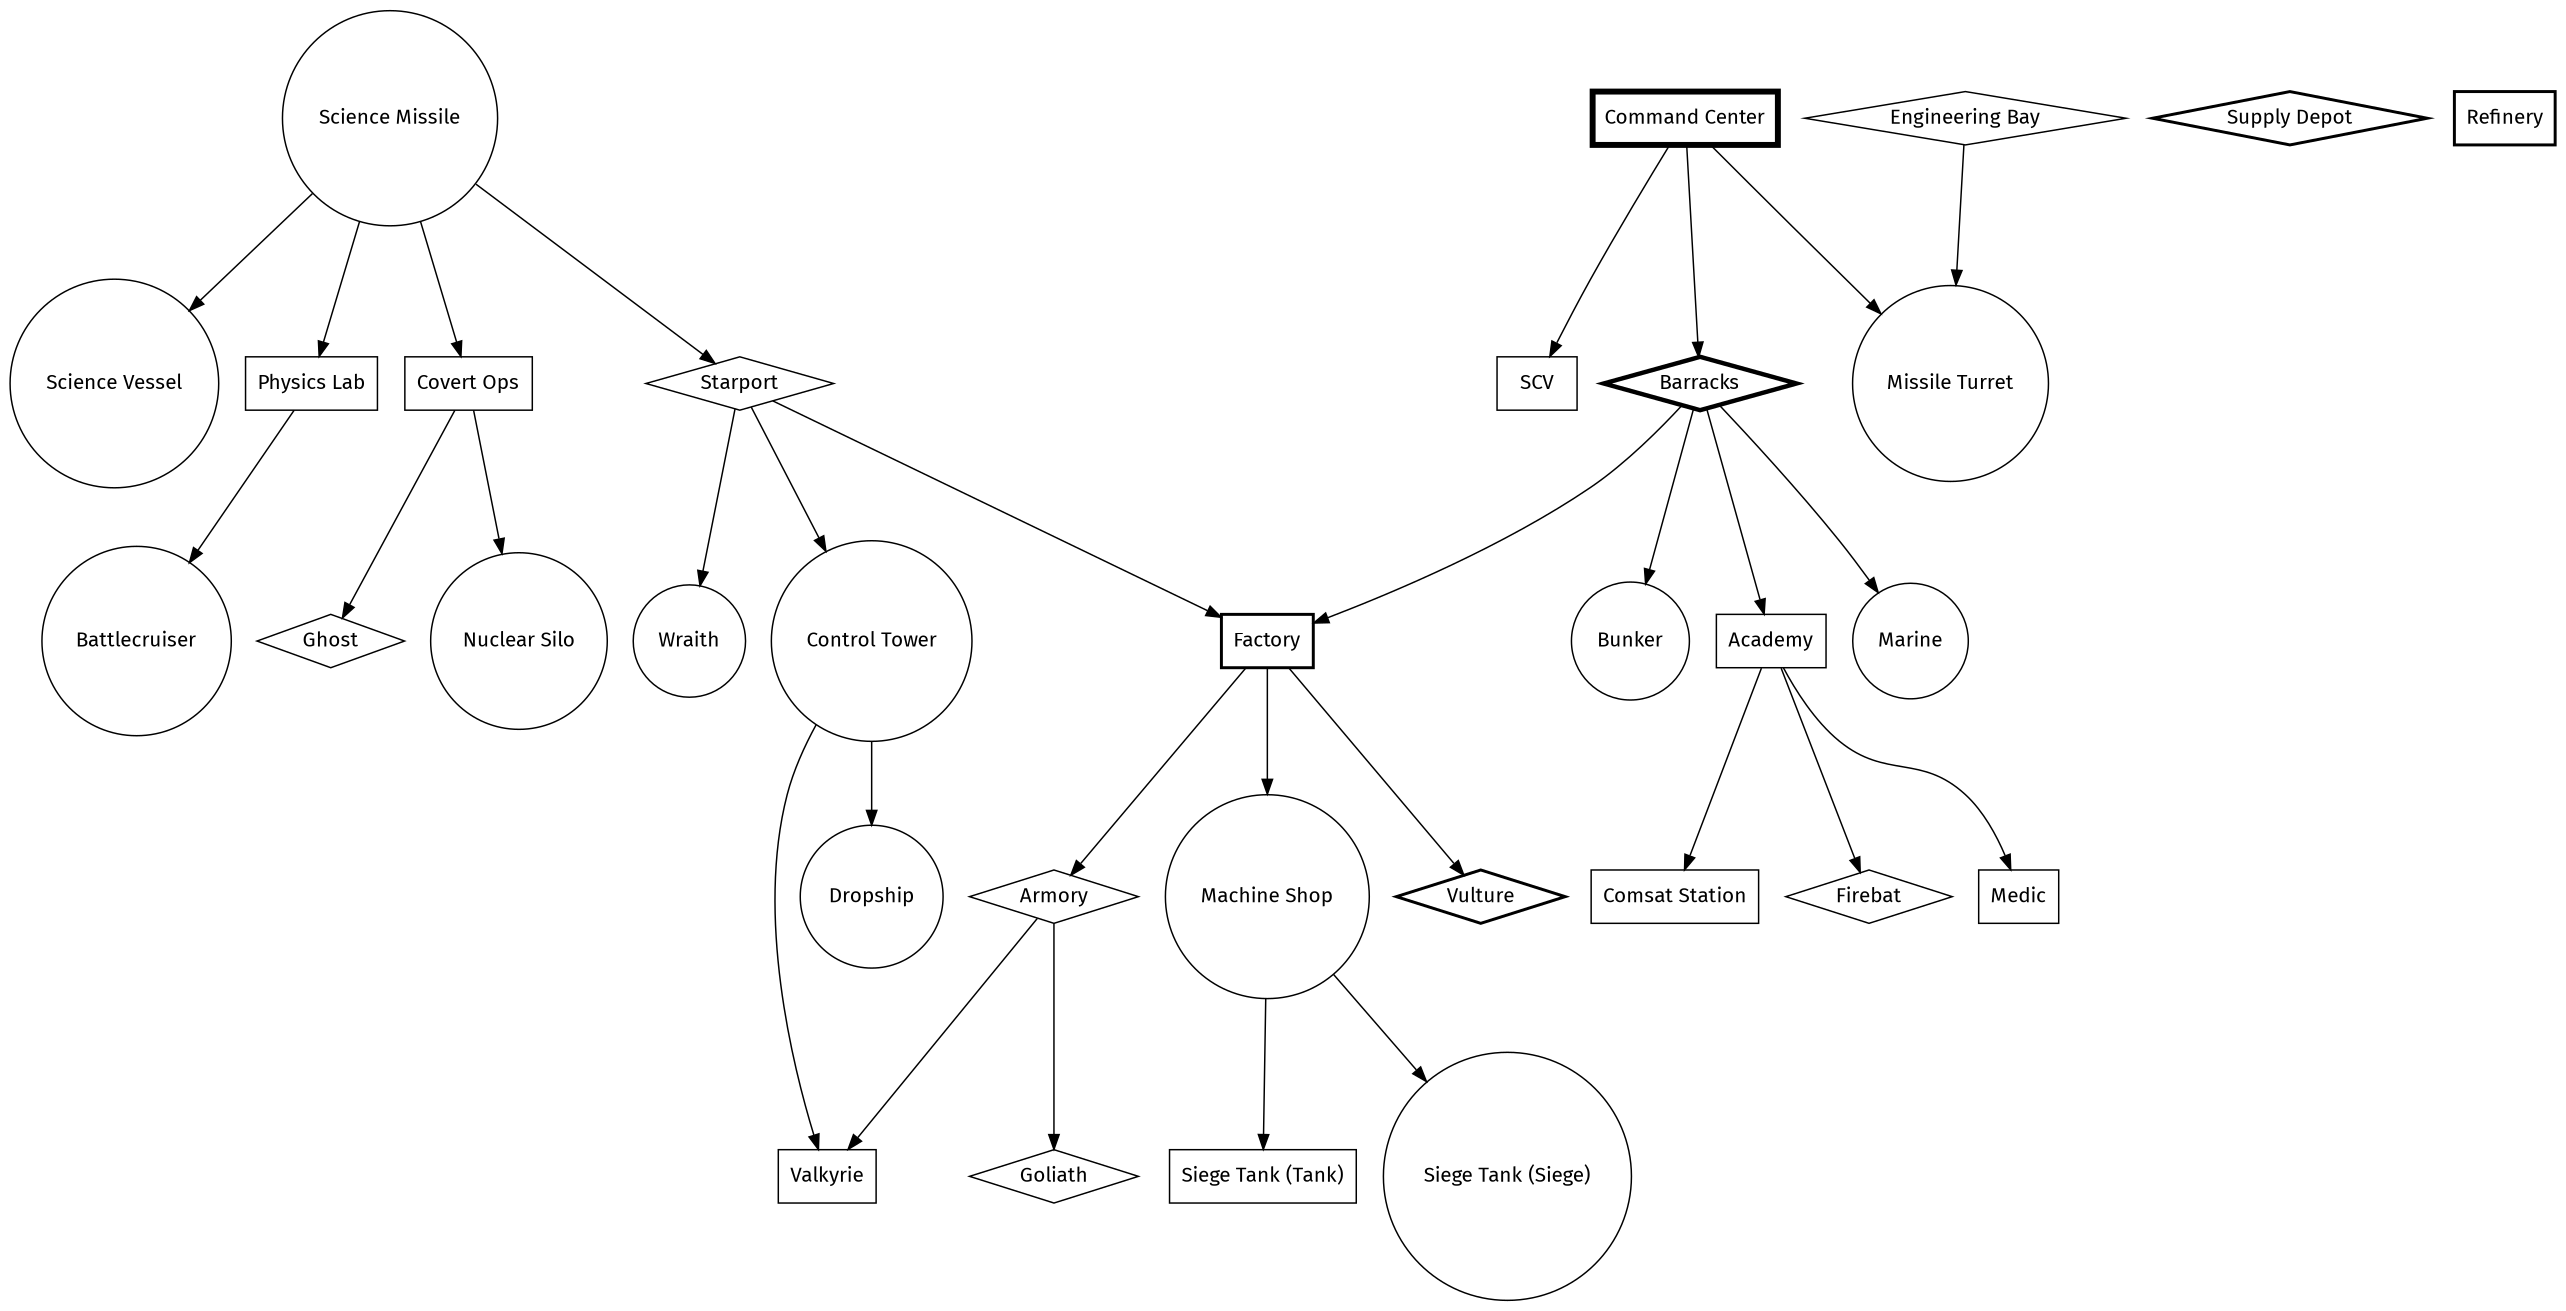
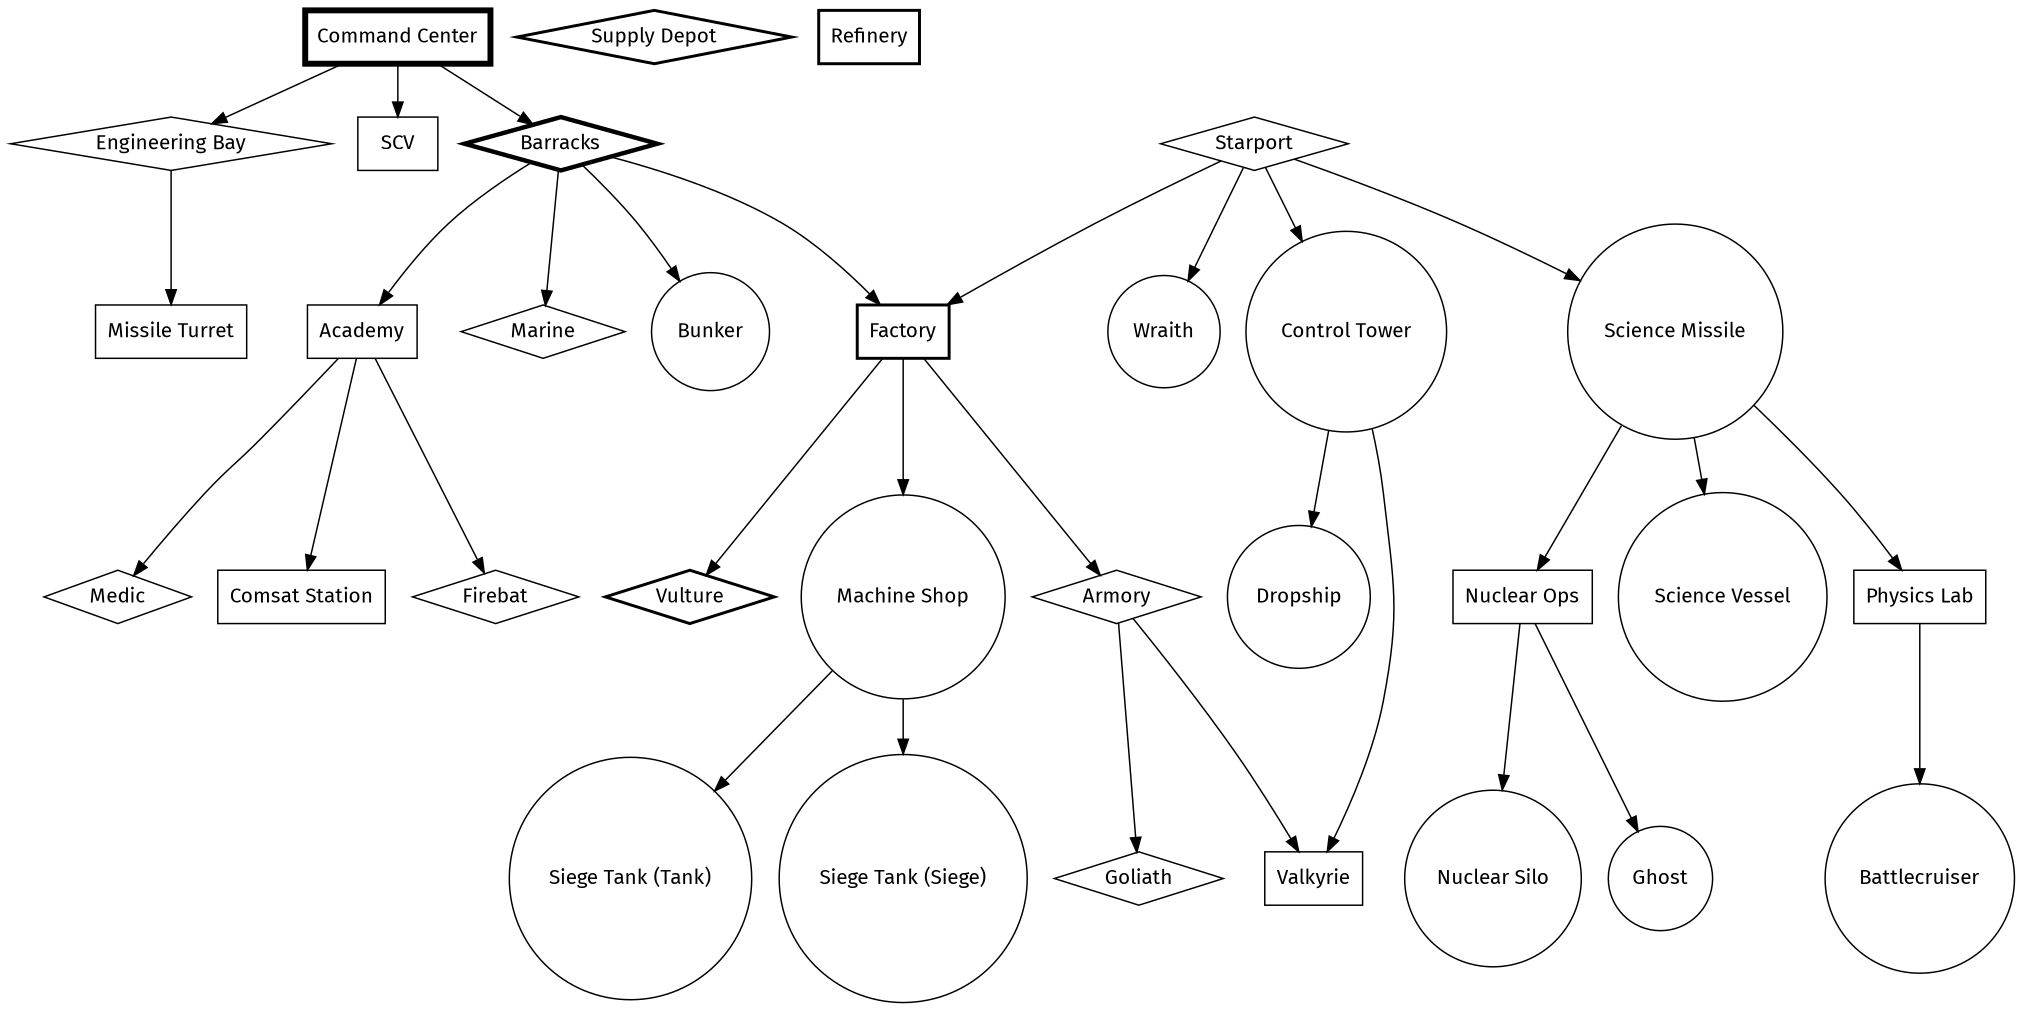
edge "Command Center" -> "Missile Turret": now "Command Center" -> "Engineering Bay"
edge "Science Missile" -> "Starport": reversed
node "Covert Ops": label "Covert Ops" -> "Nuclear Ops"
node "Missile Turret": shape circle -> box
node "Ghost": shape diamond -> circle
node "Marine": shape circle -> diamond
node "Medic": shape box -> diamond
node "Siege Tank (Tank)": shape box -> circle
